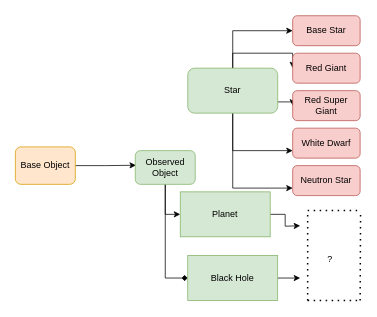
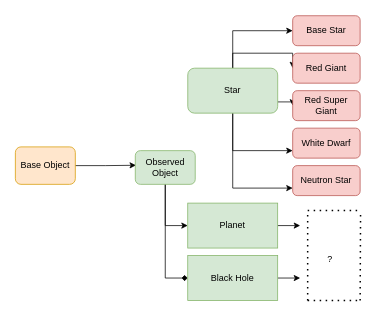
node "Planet": moved (225, 214) -> (233, 225)
